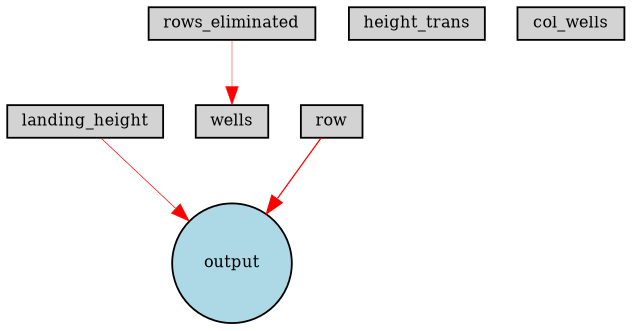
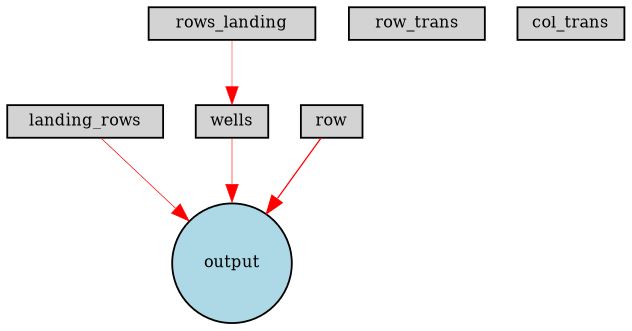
node "rows_eliminated": label "rows_eliminated" -> "rows_landing"
node "height_trans": label "height_trans" -> "row_trans"
node "col_wells": label "col_wells" -> "col_trans"
node "landing_height": label "landing_height" -> "landing_rows"
edge "wells" -> "output": added
